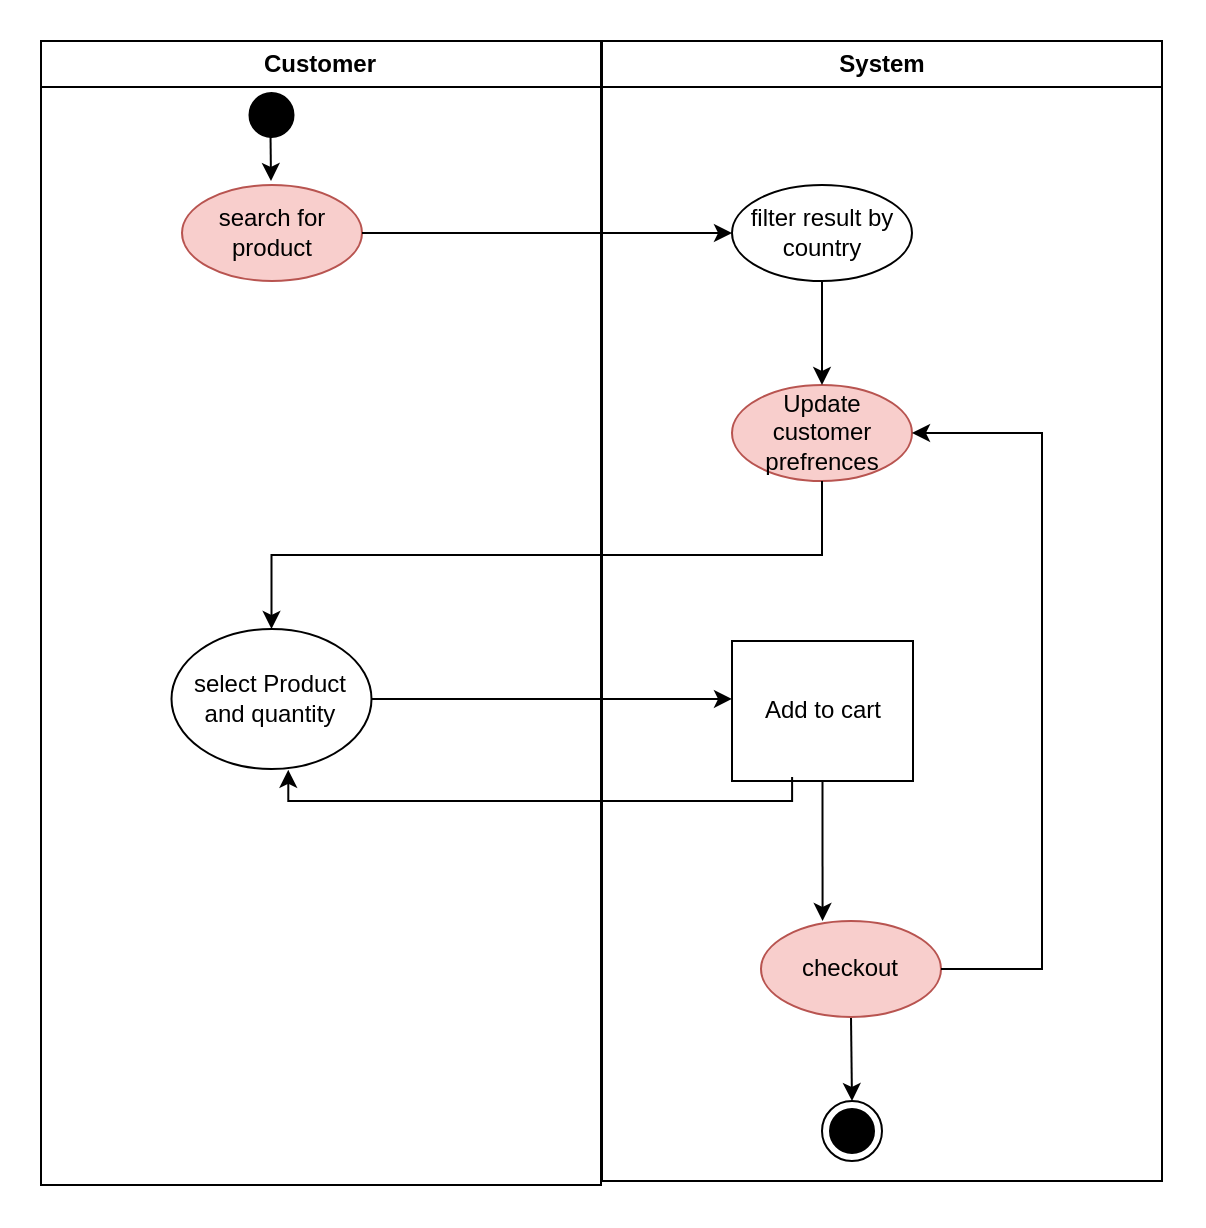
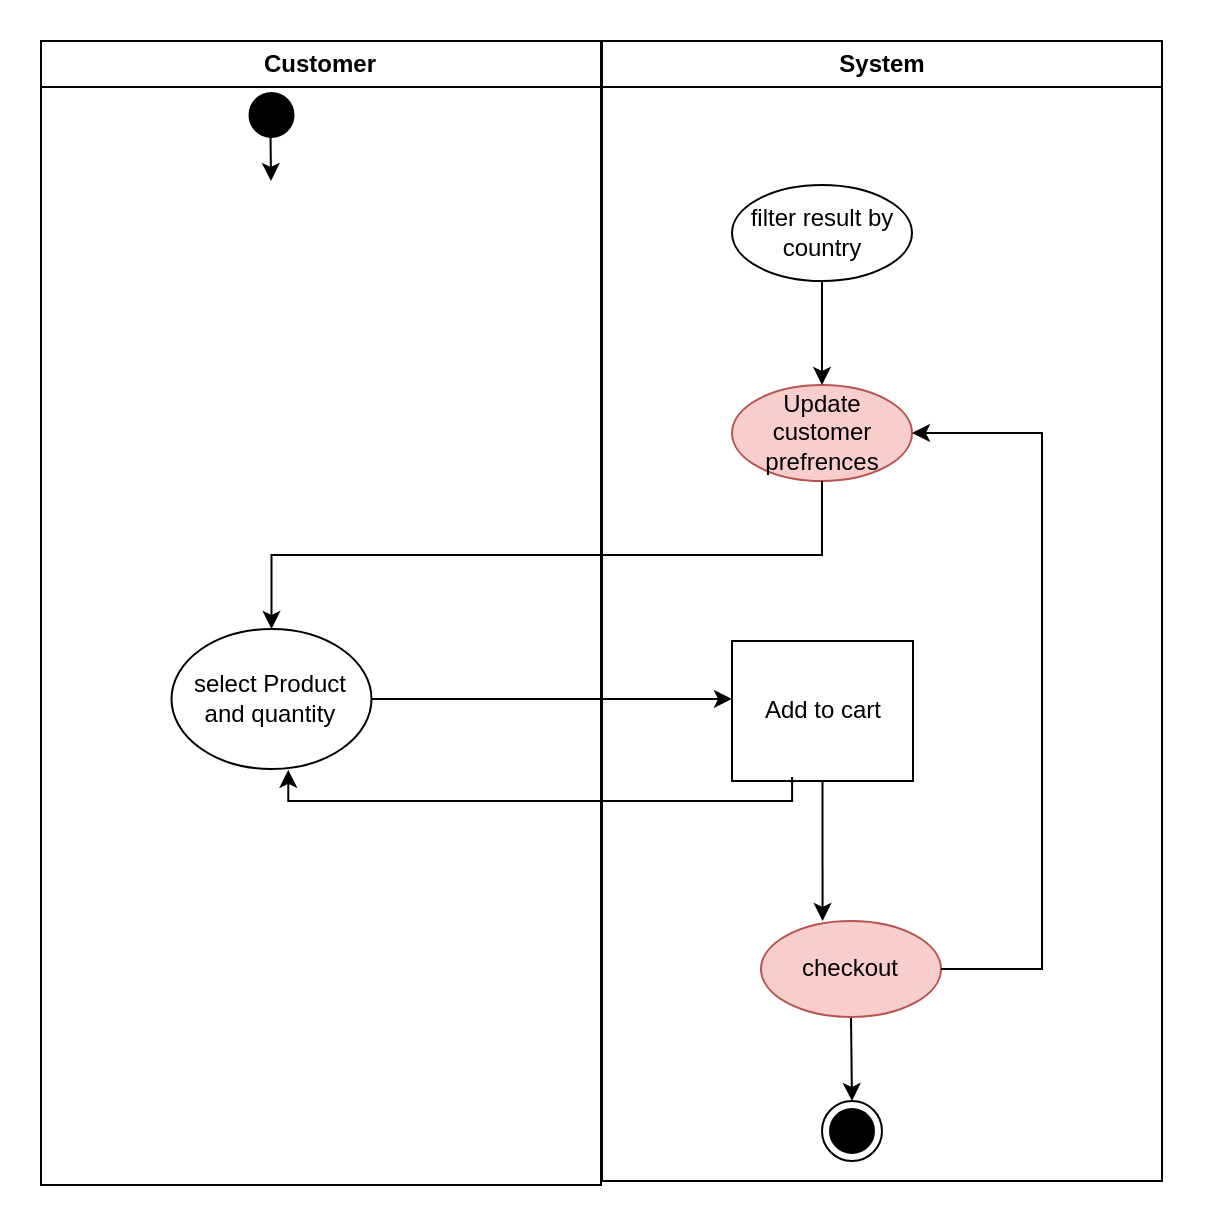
node "search for product": removed
edge "search for product" -> "filter result by country": removed
